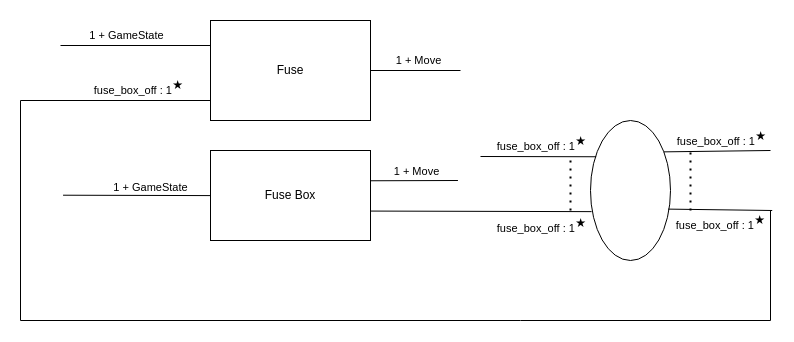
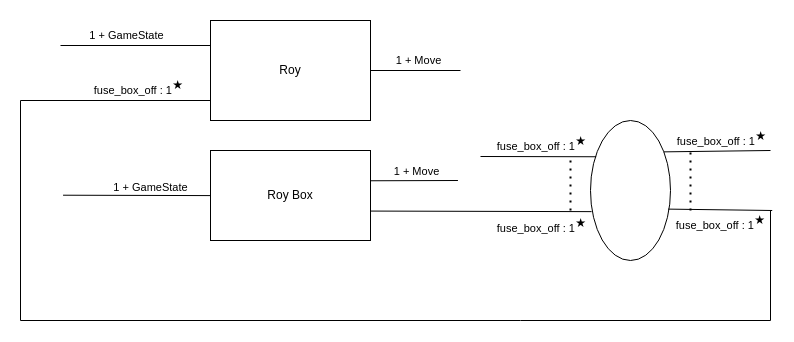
node "Fuse": label "Fuse" -> "Roy"
node "Fuse Box": label "Fuse Box" -> "Roy Box"
